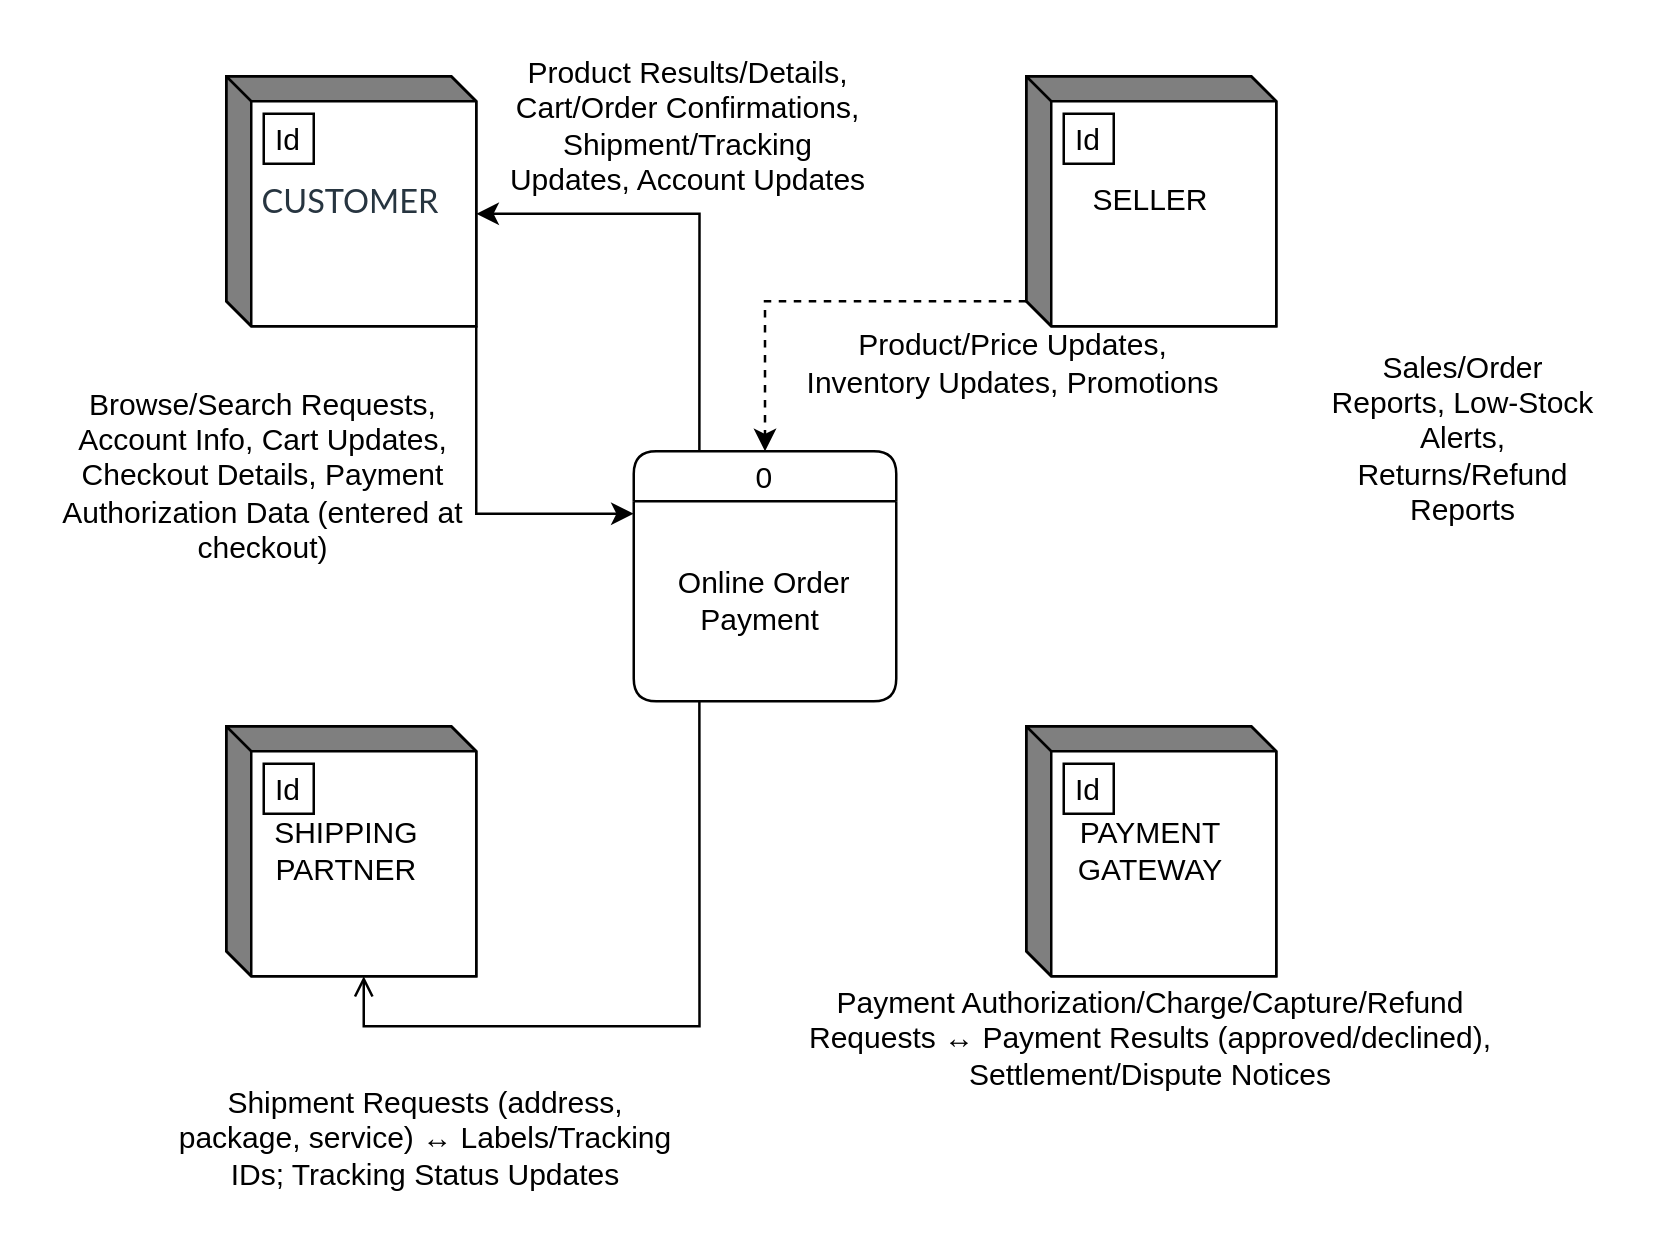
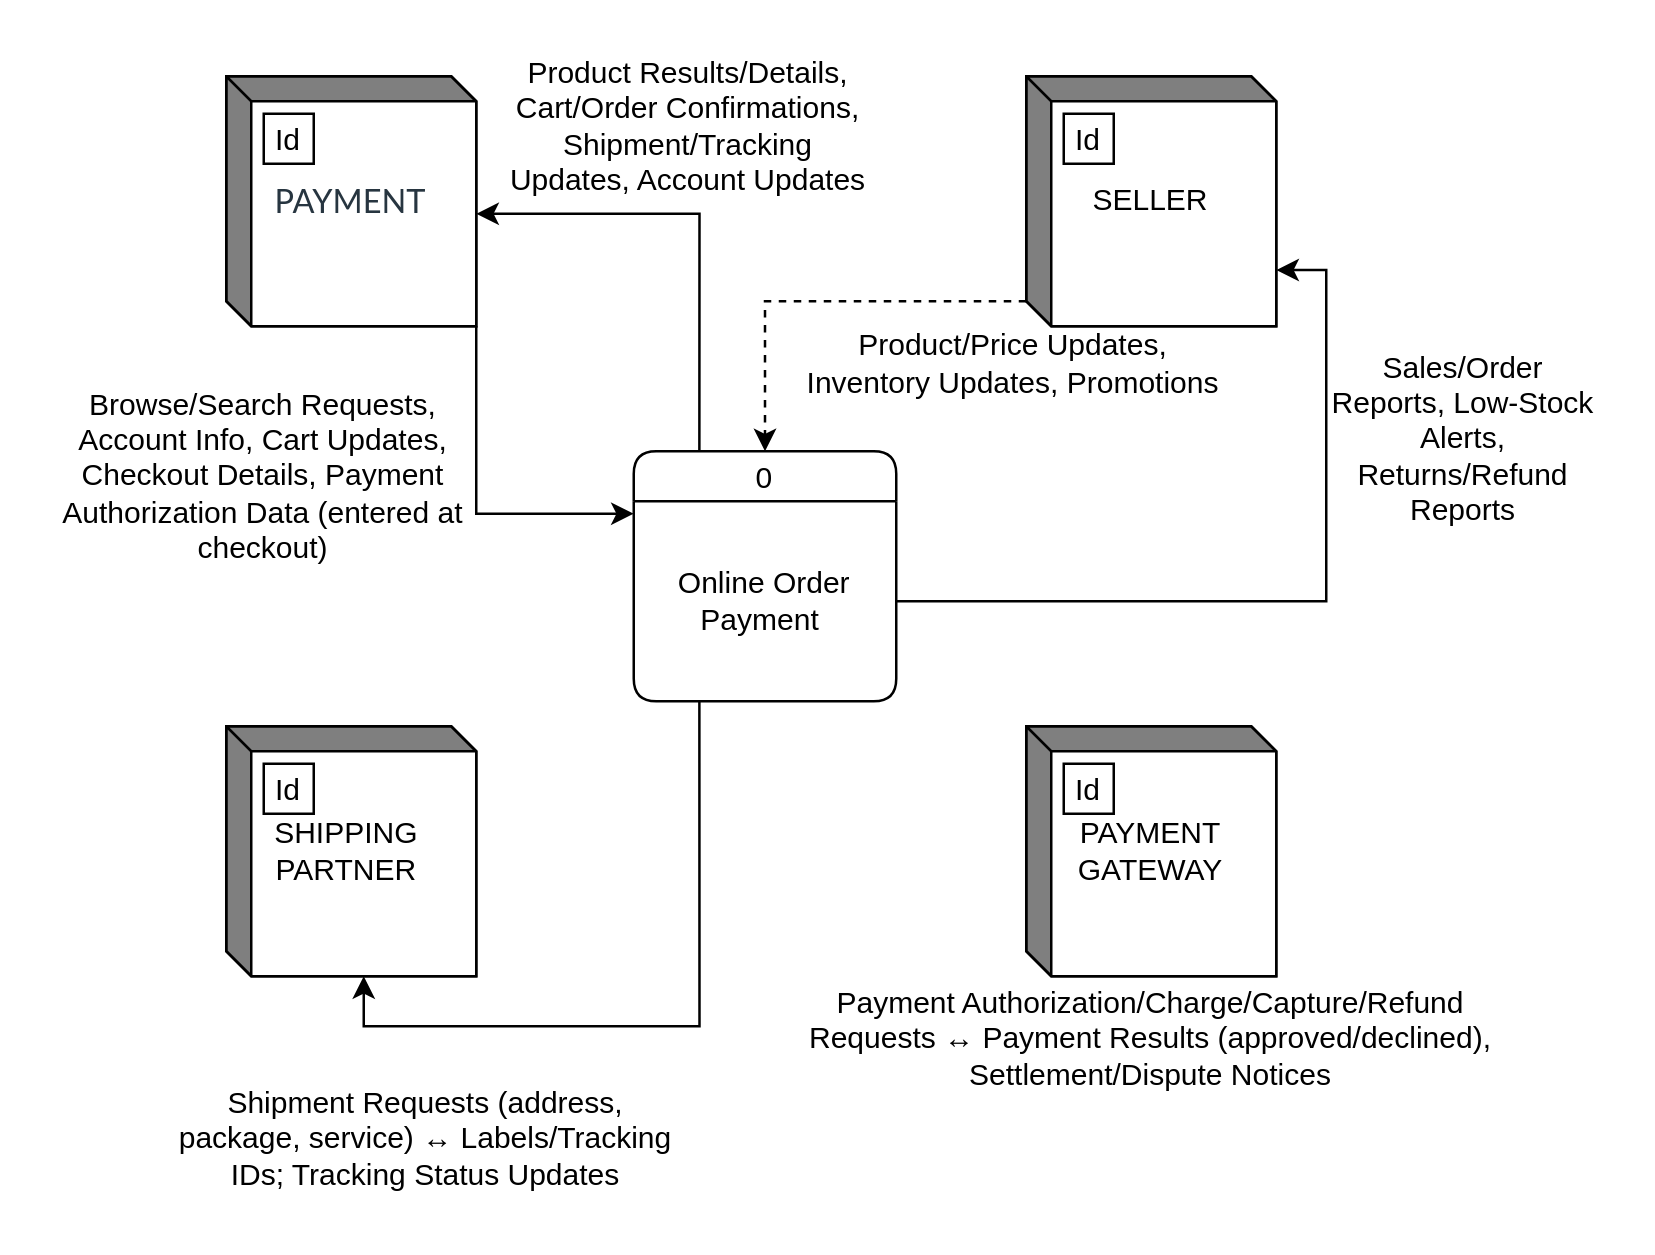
node "CUSTOMER": label "CUSTOMER" -> "PAYMENT"
edge "Online Order Payment" -> "SELLER": added
edge "Online Order Payment" -> "SHIPPING PARTNER": arrowhead open -> classic
